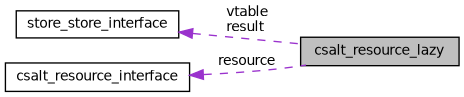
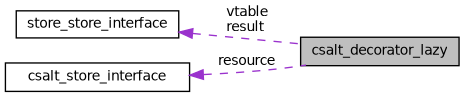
node "csalt_resource_lazy": label "csalt_resource_lazy" -> "csalt_decorator_lazy"
node "csalt_resource_interface": label "csalt_resource_interface" -> "csalt_store_interface"
